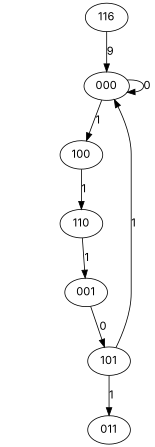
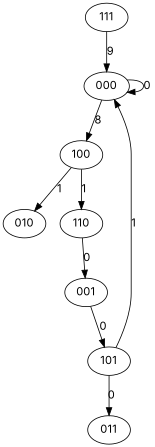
node "116": label "116" -> "111"
edge "000" -> "100": label "1" -> "8"
node "010": added
edge "110" -> "001": label "1" -> "0"
edge "101" -> "011": label "1" -> "0"
